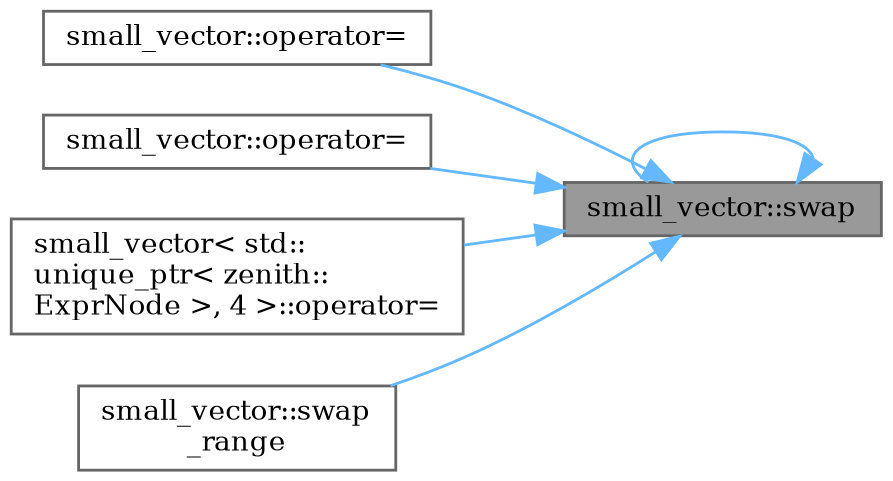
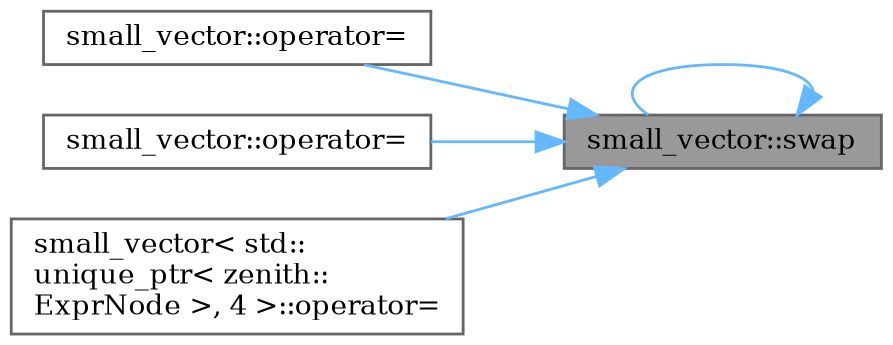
node "small_vector::swap _range": removed
